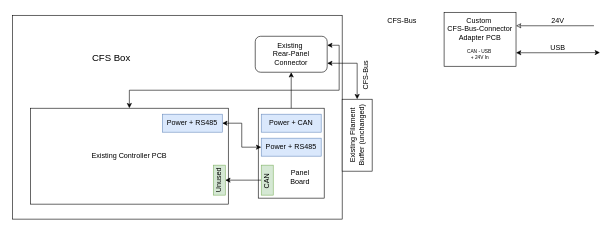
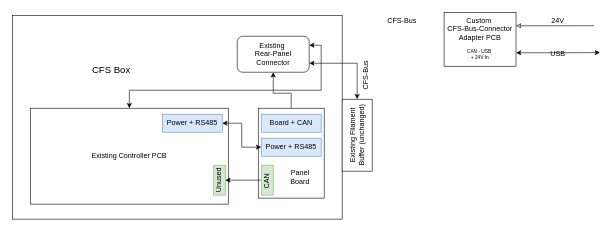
node "USB": moved (558, 48) -> (558, 54)
node "Existing Rear-Panel Connector": moved (291, 54) -> (273, 54)
node "CFS Box": moved (111, 57) -> (111, 69)
node "Power + CAN": label "Power + CAN" -> "Board + CAN"
